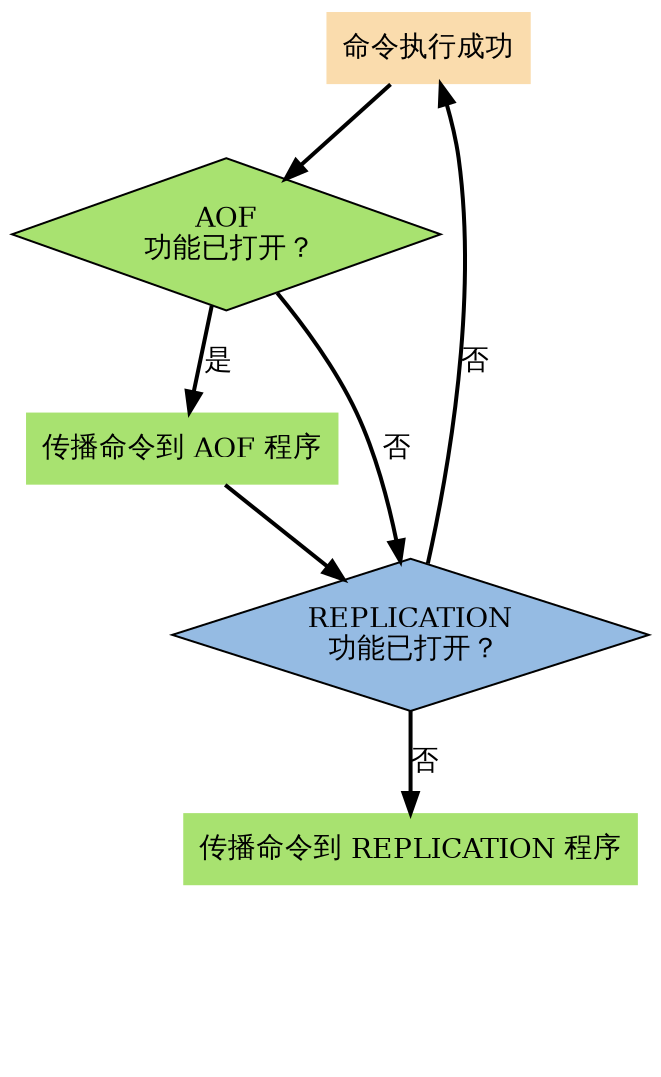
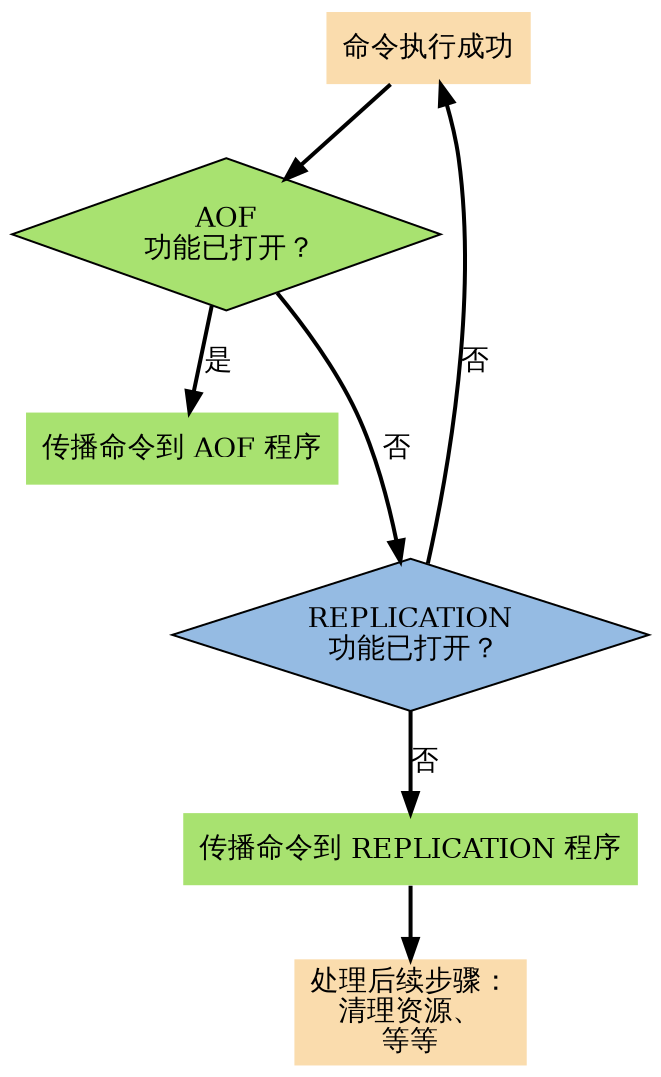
edge "传播命令到 AOF 程序" -> "REPLICATION 功能已打开？": removed
node "处理后续步骤： 清理资源、 等等": added
